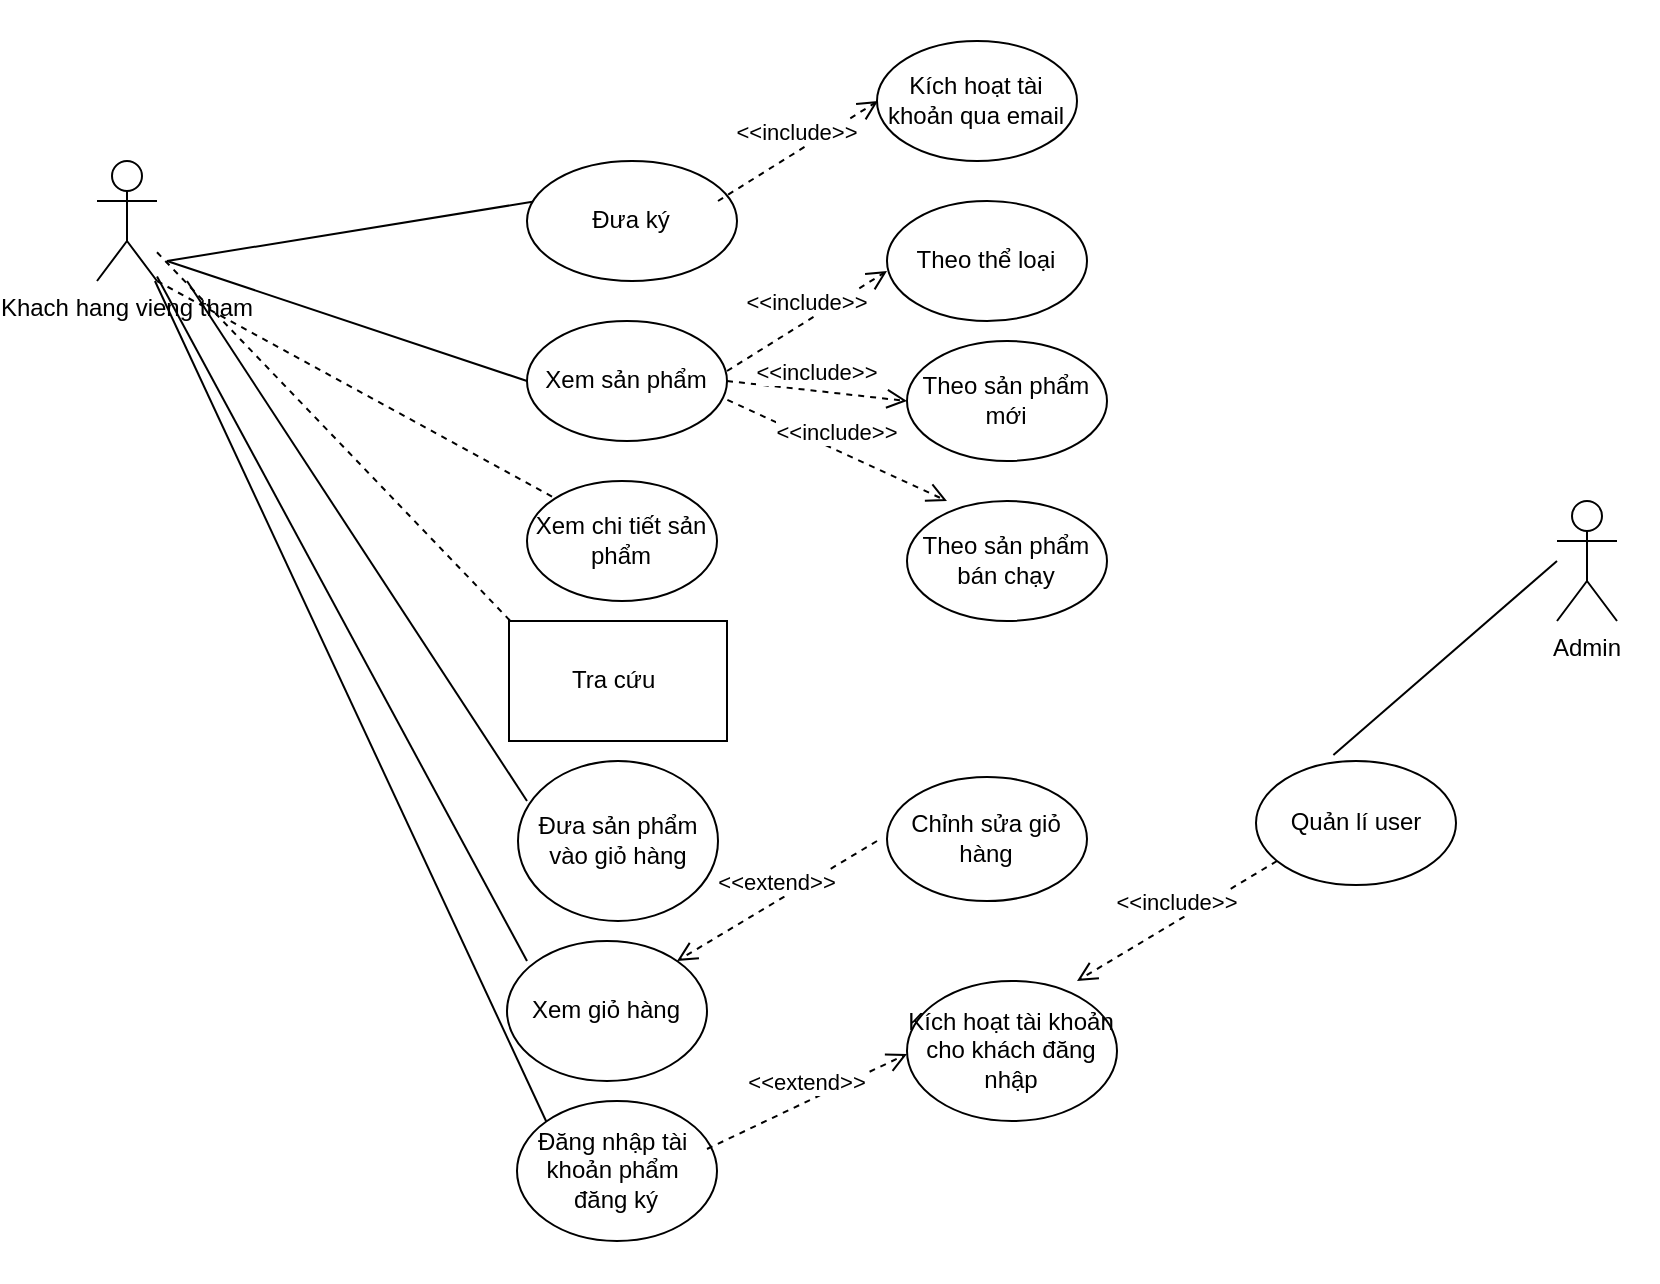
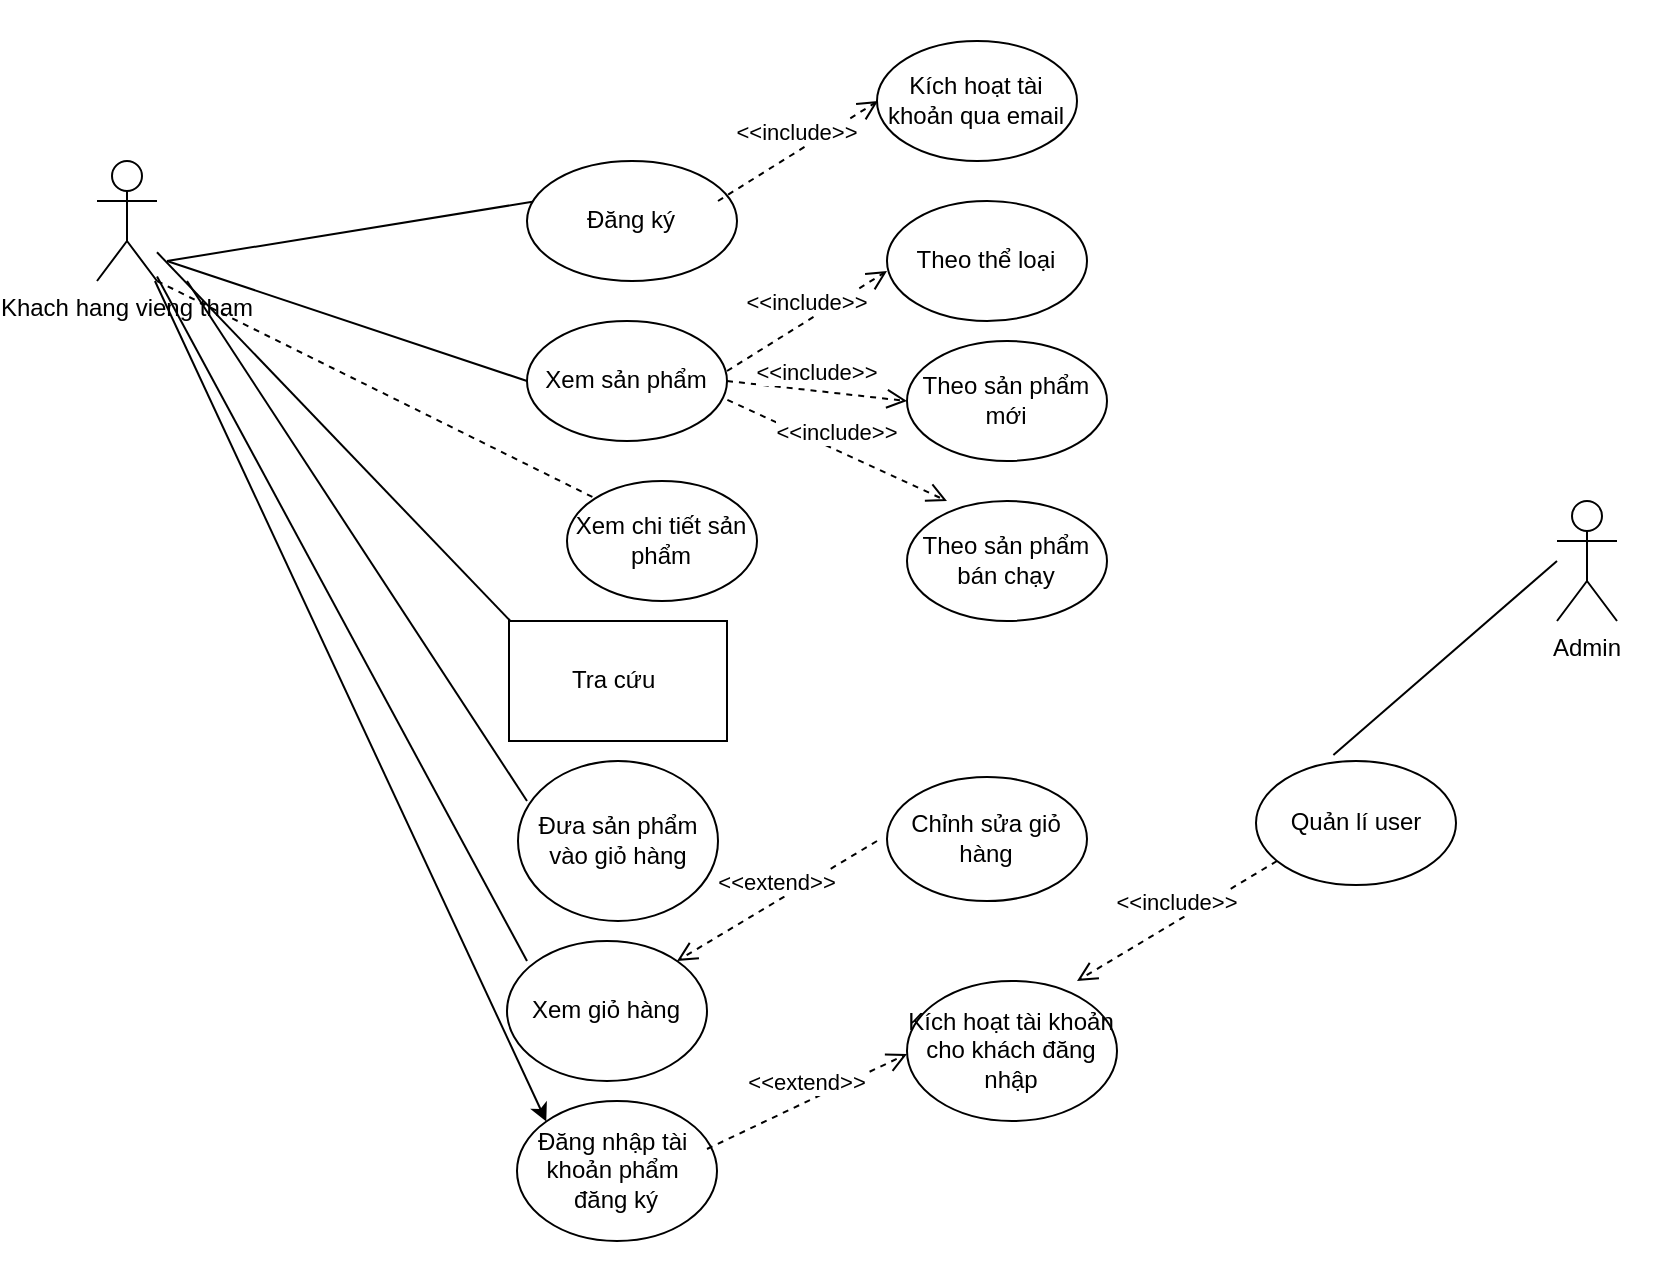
node "Đưa ký": label "Đưa ký" -> "Đăng ký"
edge "Khach hang vieng tham" -- "Tra cứu": style dashed -> solid
node "Xem chi tiết sản phẩm": moved (622, 541) -> (662, 541)
edge "Khach hang vieng tham" -- "Đăng nhập tài khoản phẩm đăng ký": arrowhead none -> classic
